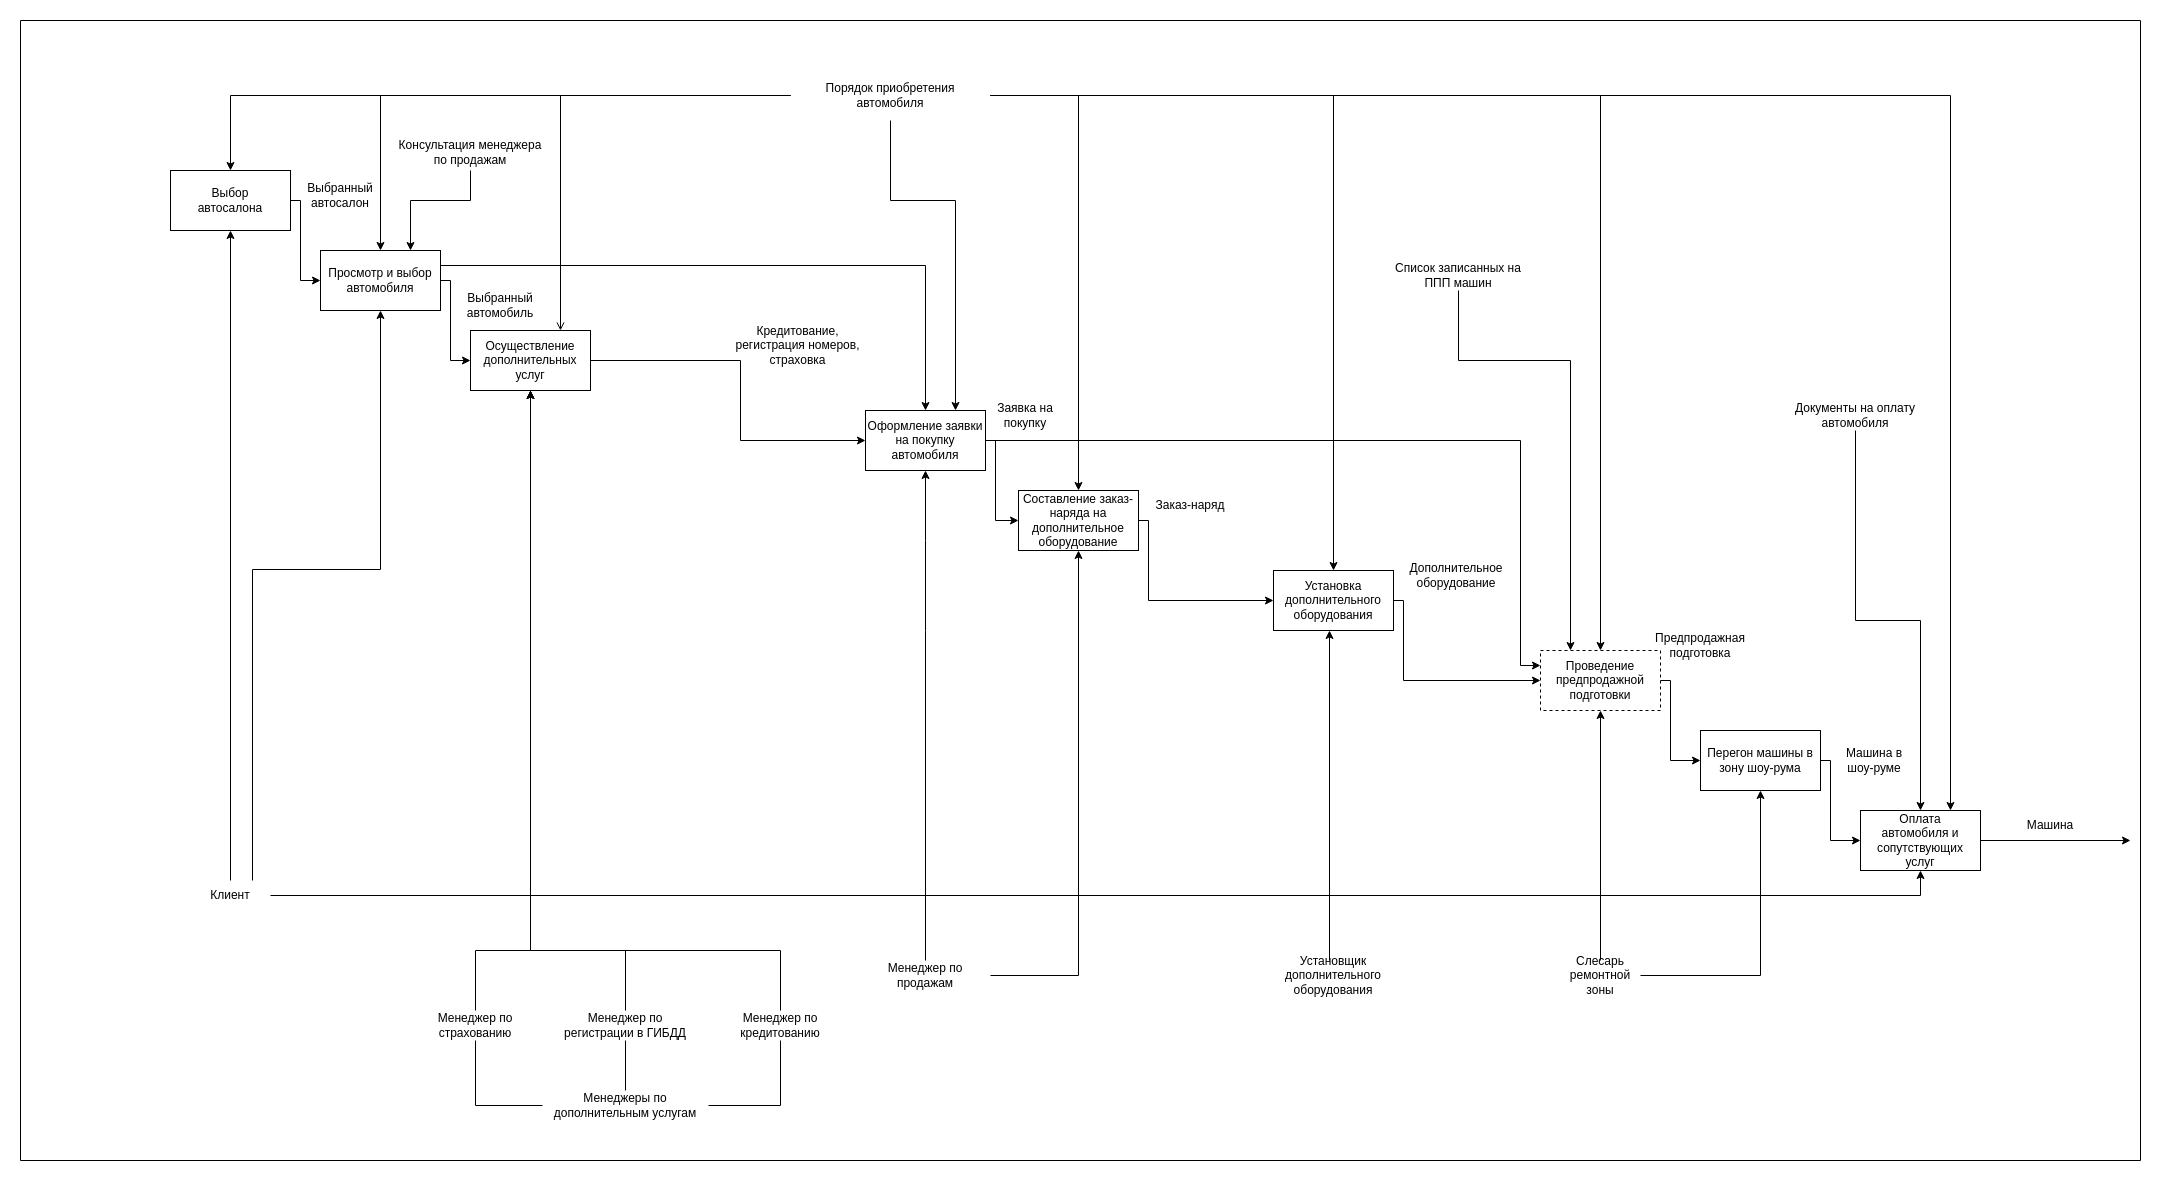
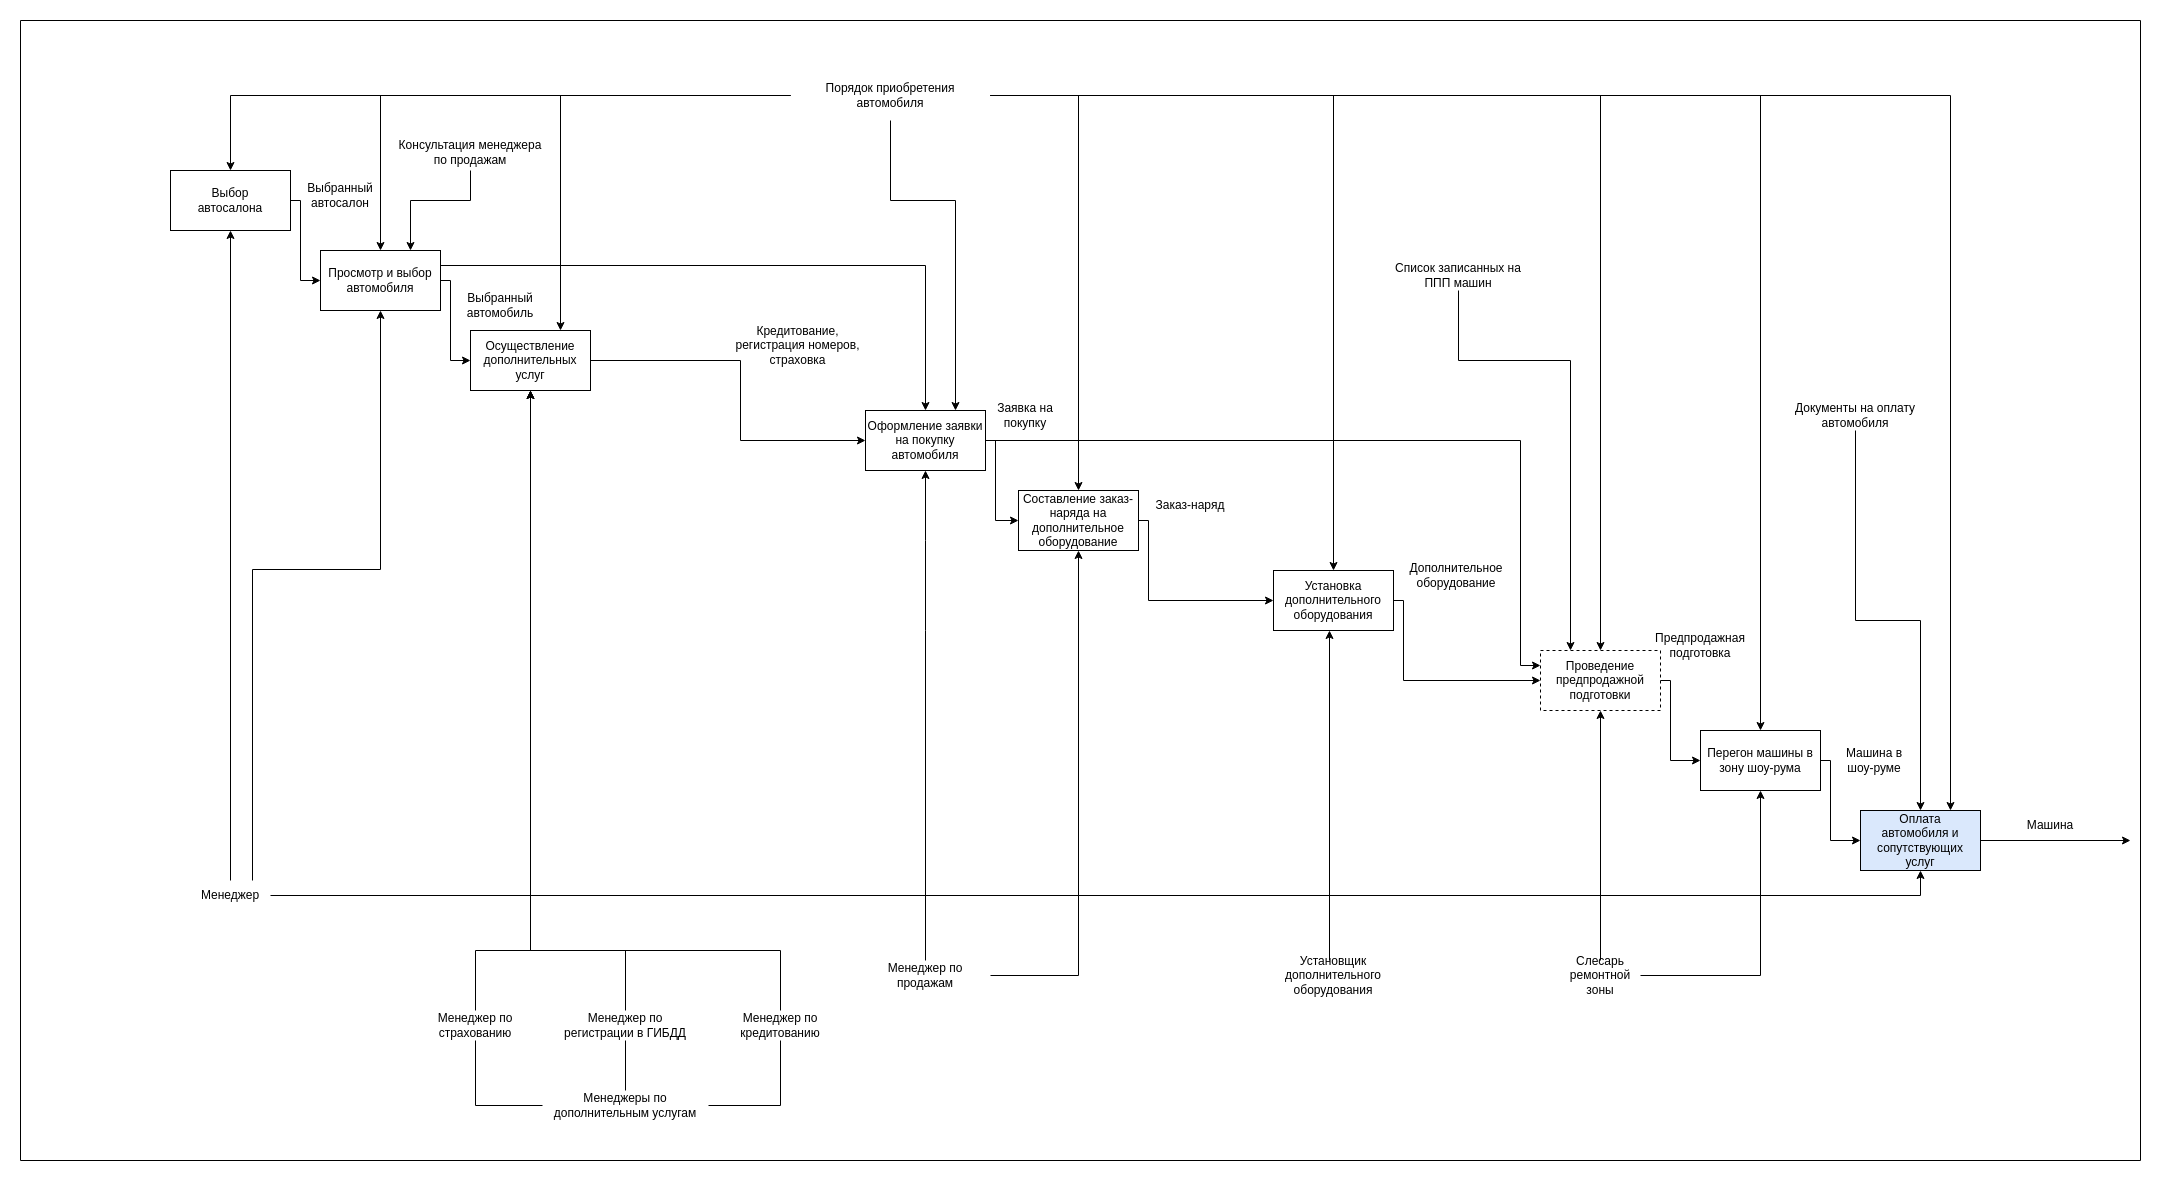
edge "Порядок приобретения автомобиля" -> "Осуществление дополнительных услуг": arrowhead open -> classic
edge "Порядок приобретения автомобиля" -> "Перегон машины в зону шоу-рума": added
node "Оплата автомобиля и сопутствующих услуг": fillcolor #ffffff -> #dae8fc
node "Клиент": label "Клиент" -> "Менеджер"
